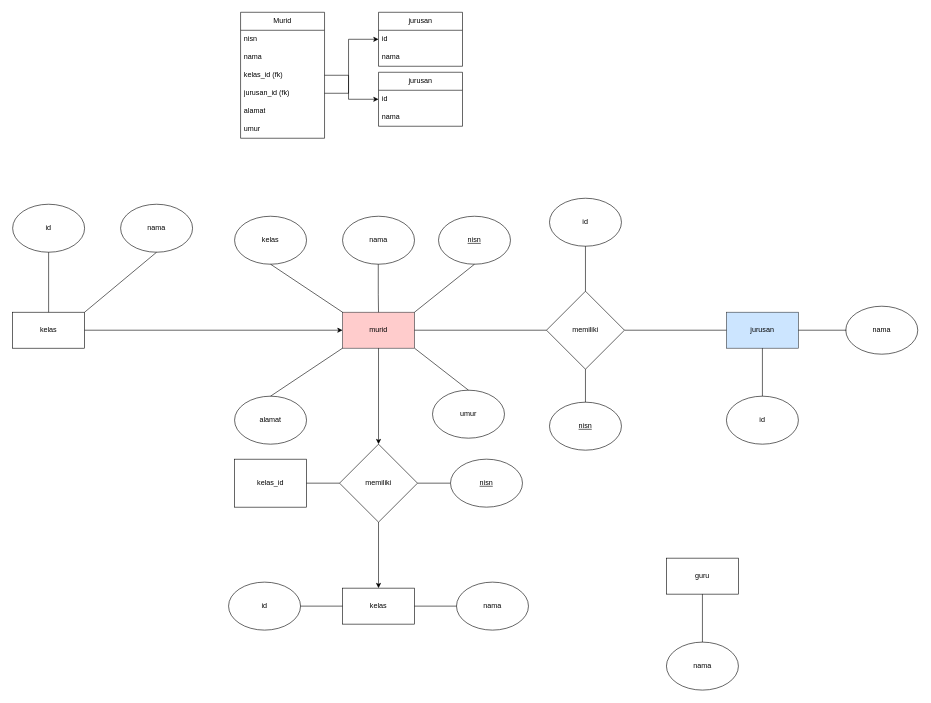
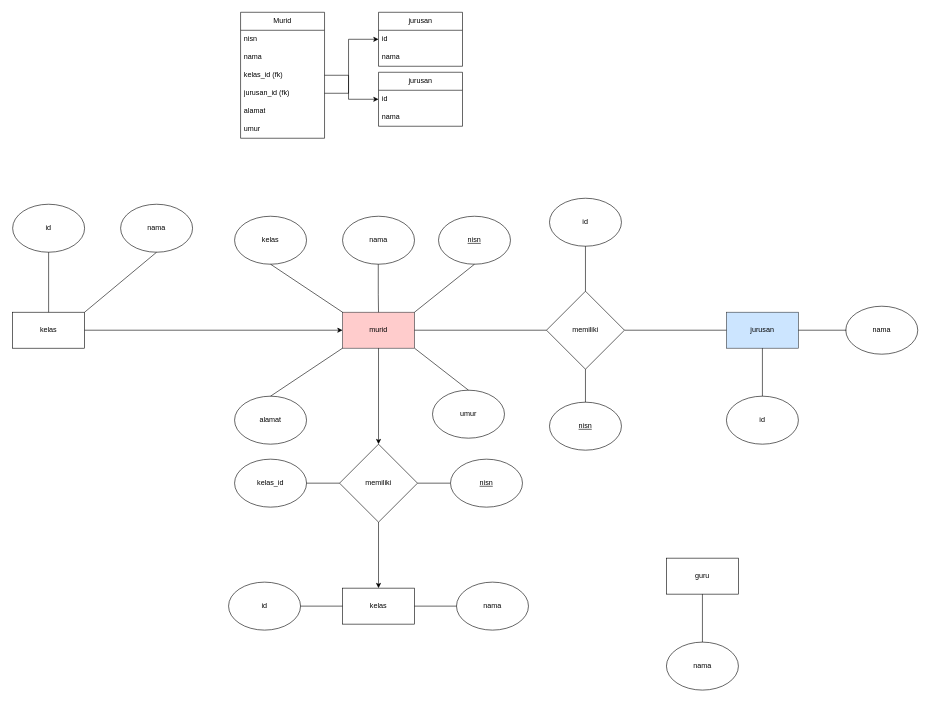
node "kelas_id": shape rectangle -> ellipse
